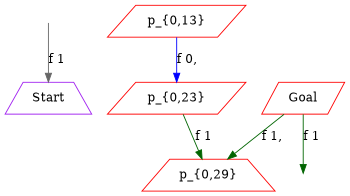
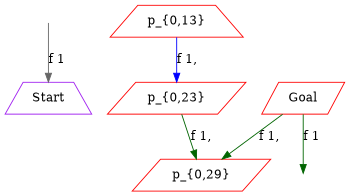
node "p_{0,13}": shape parallelogram -> trapezium
edge "p_{0,13}" -> "p_{0,23}": label "f 0, " -> "f 1, "
edge "p_{0,23}" -> "p_{0,29}": label "f 1" -> "f 1, "
node "p_{0,29}": shape trapezium -> parallelogram
